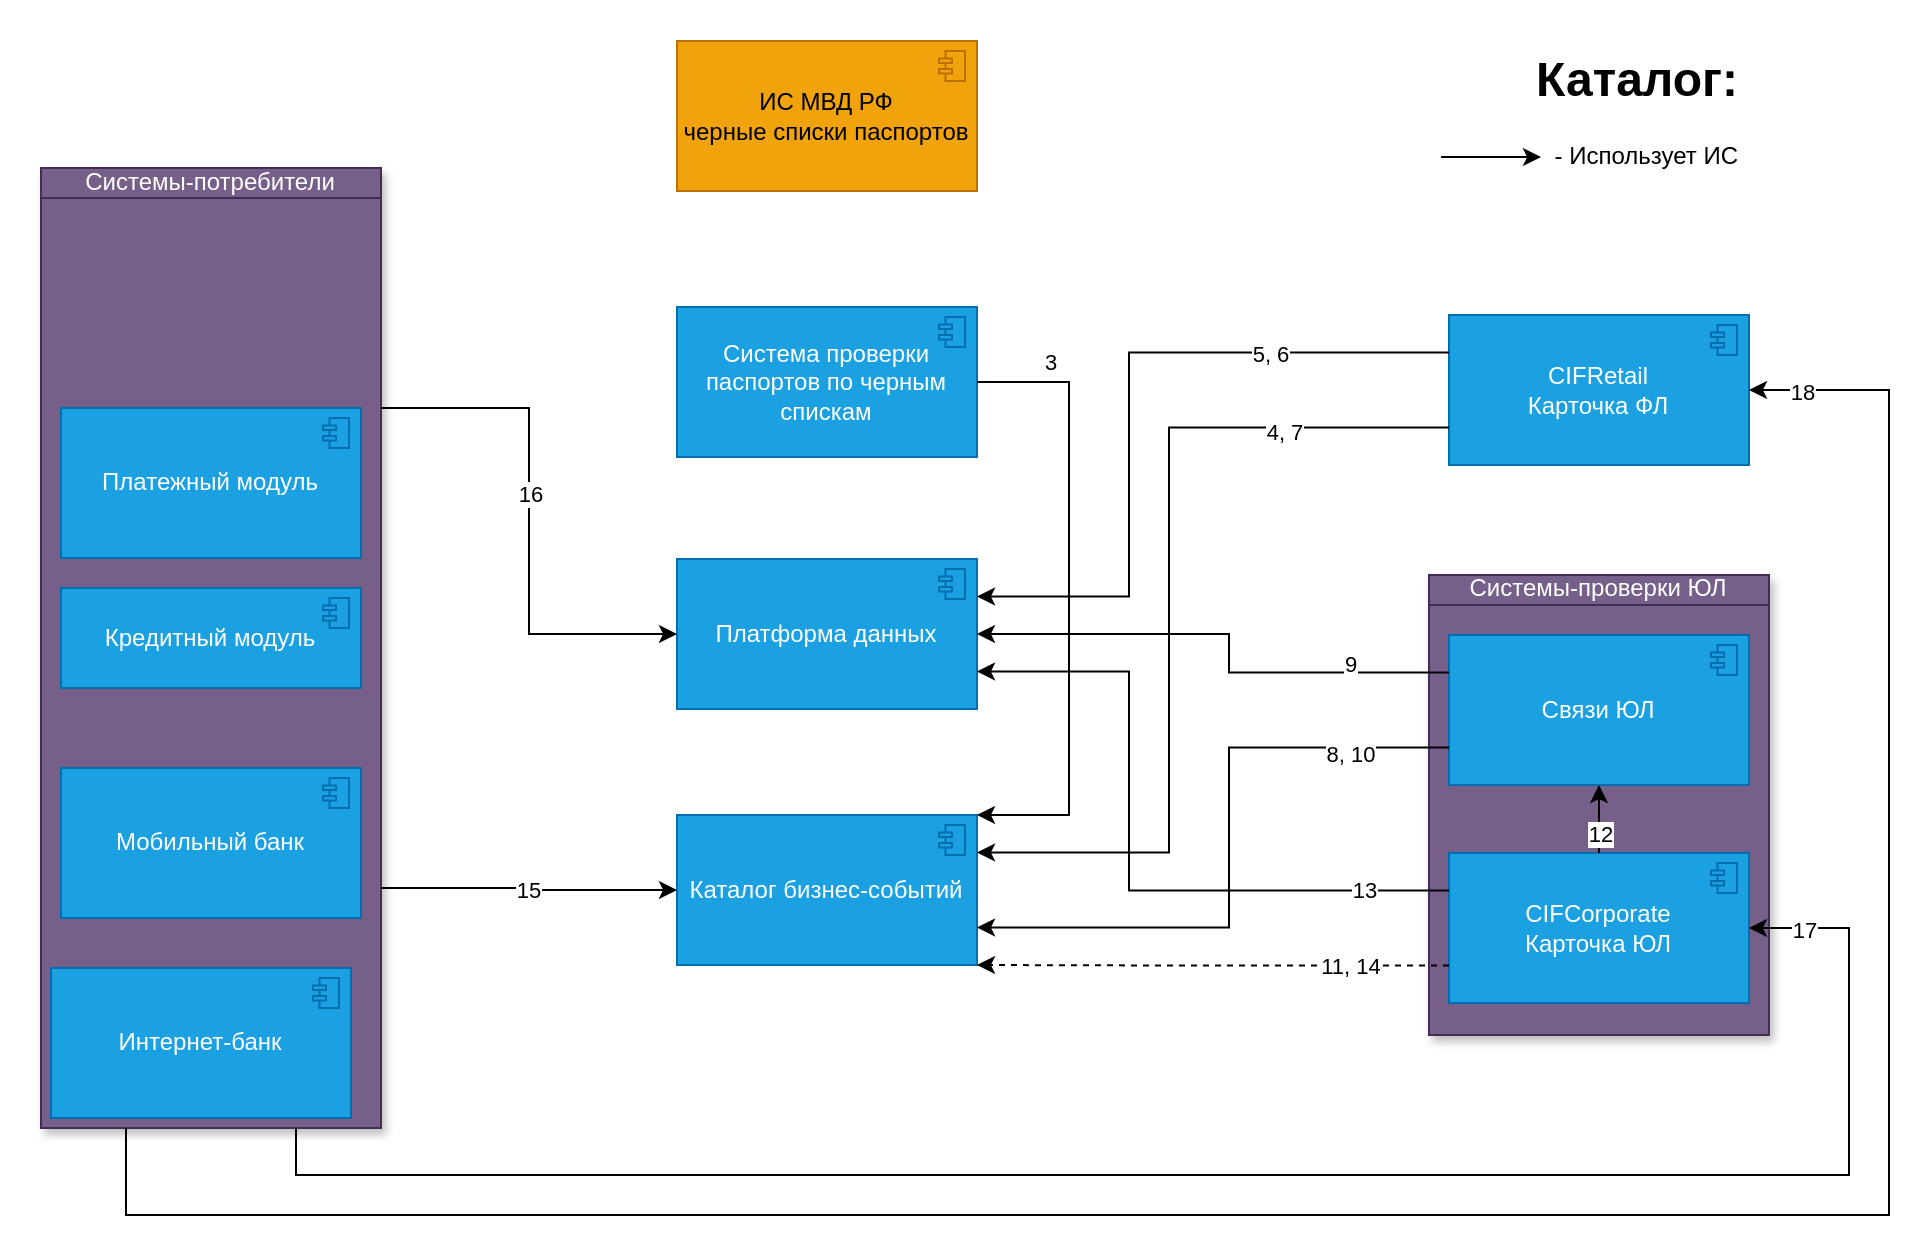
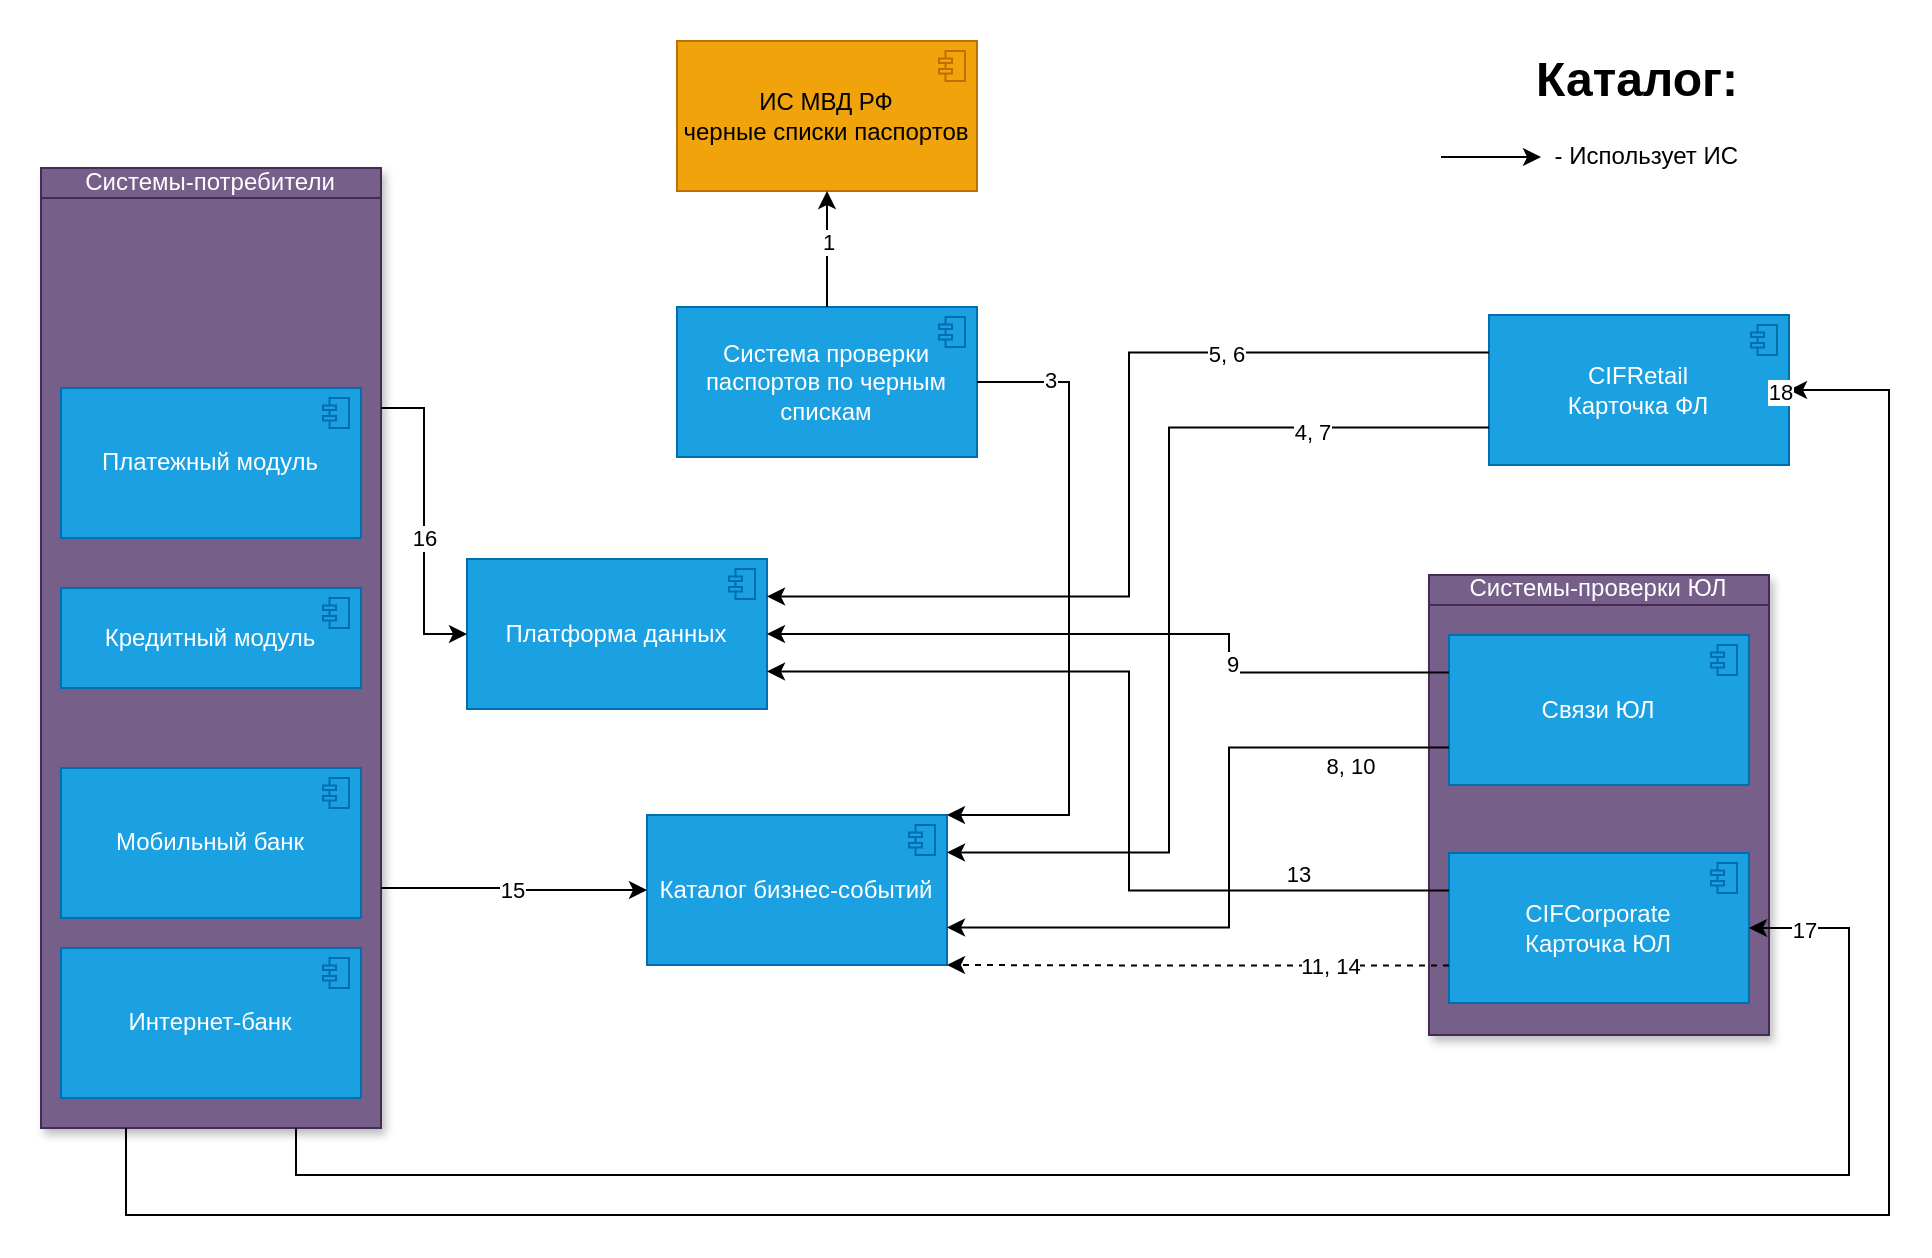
edge "Система проверки паспортов по черным спискам" -> "ИС МВД РФ черные списки паспортов": added, label "1"
node "CIFRetail Карточка ФЛ": moved (1599, 390) -> (1639, 390)
node "Платежный модуль": moved (211, 483) -> (211, 463)
node "Платформа данных": moved (827, 634) -> (617, 634)
edge "CIFCorporate Карточка ЮЛ" -> "Связи ЮЛ": removed, label "12"
node "Каталог бизнес-событий": moved (827, 890) -> (797, 890)
node "Интернет-банк": moved (201, 1043) -> (211, 1023)
